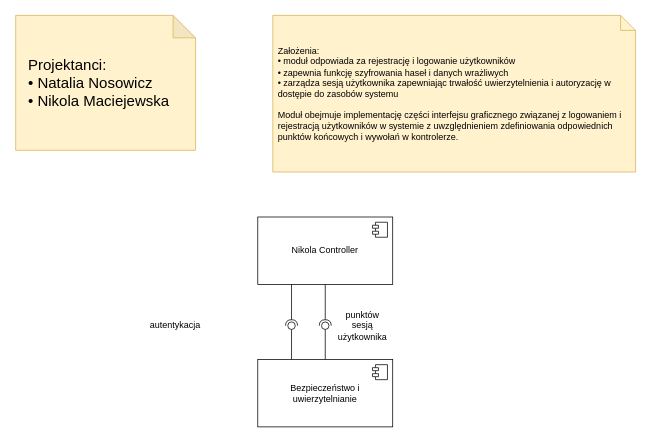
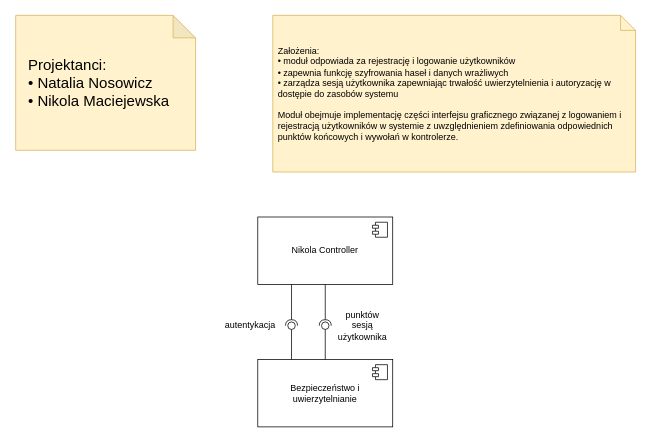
node "autentykacja": moved (175, 326) -> (250, 326)
